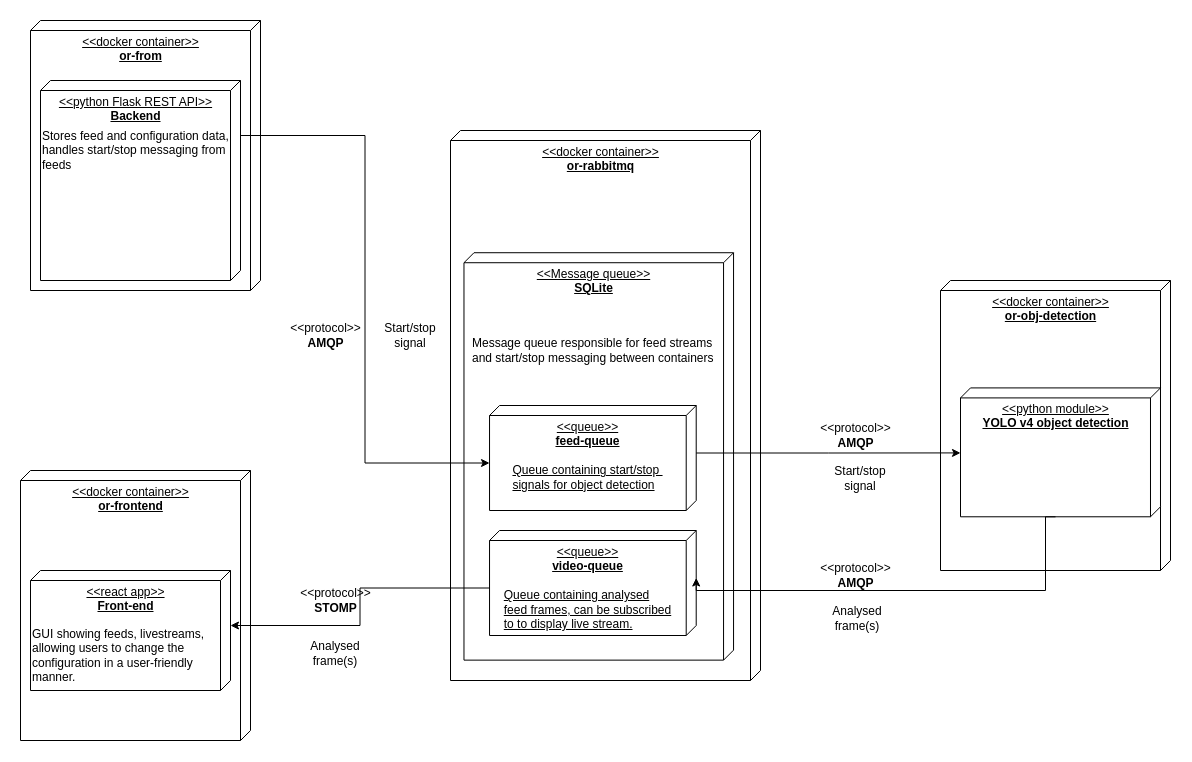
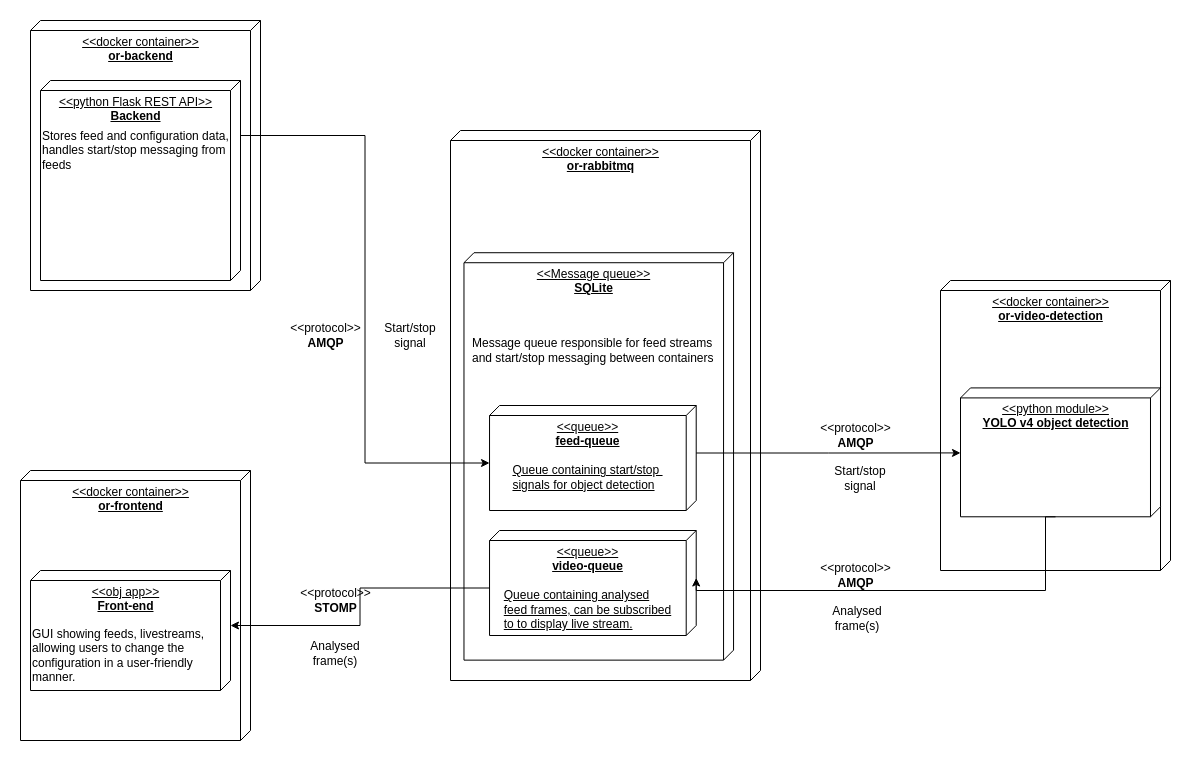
node "<<docker container>> or-from": label "<<docker container>> or-from" -> "<<docker container>> or-backend"
node "<<docker container>> or-obj-detection": label "<<docker container>> or-obj-detection" -> "<<docker container>> or-video-detection"
node "<<react app>> Front-end": label "<<react app>> Front-end" -> "<<obj app>> Front-end"
